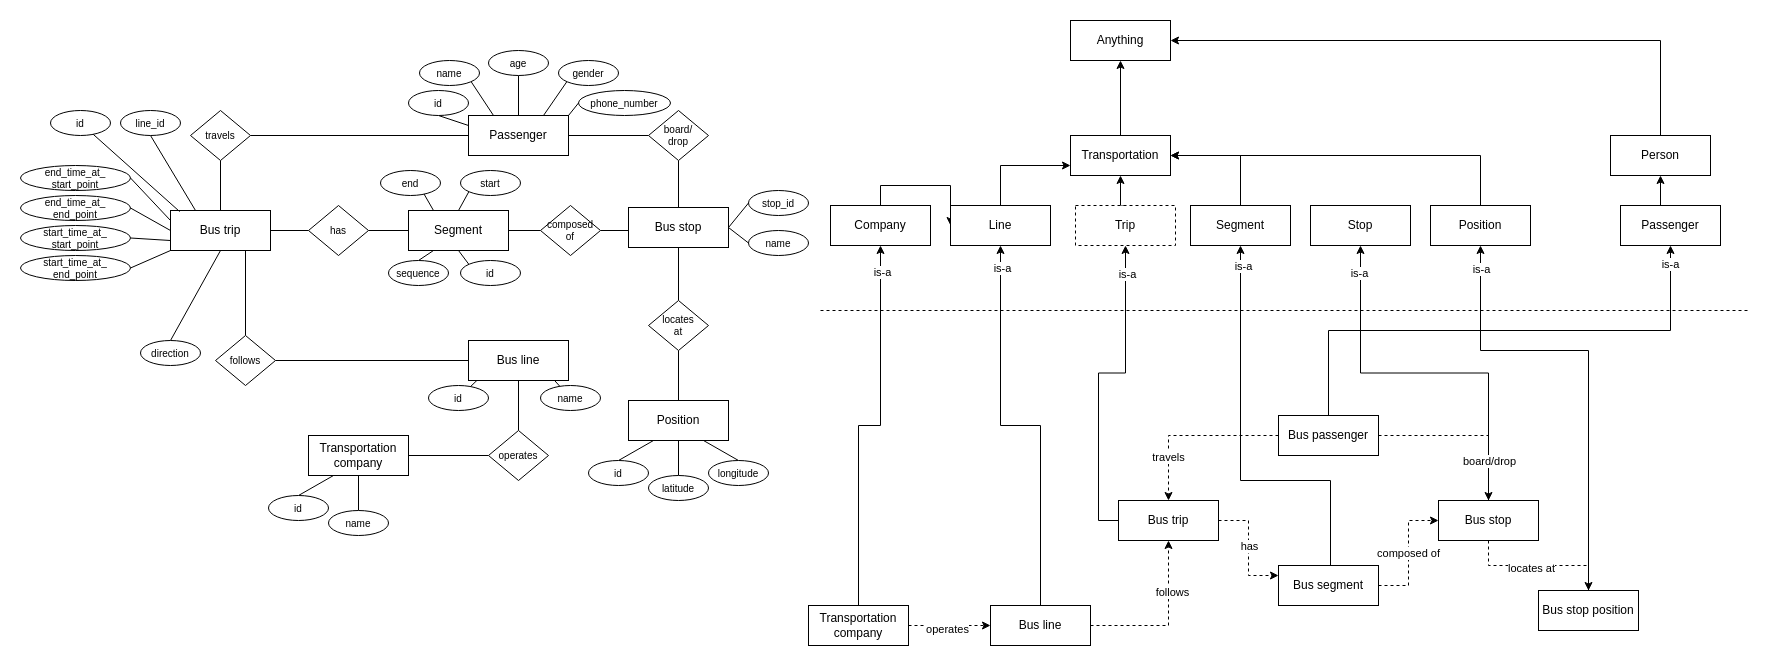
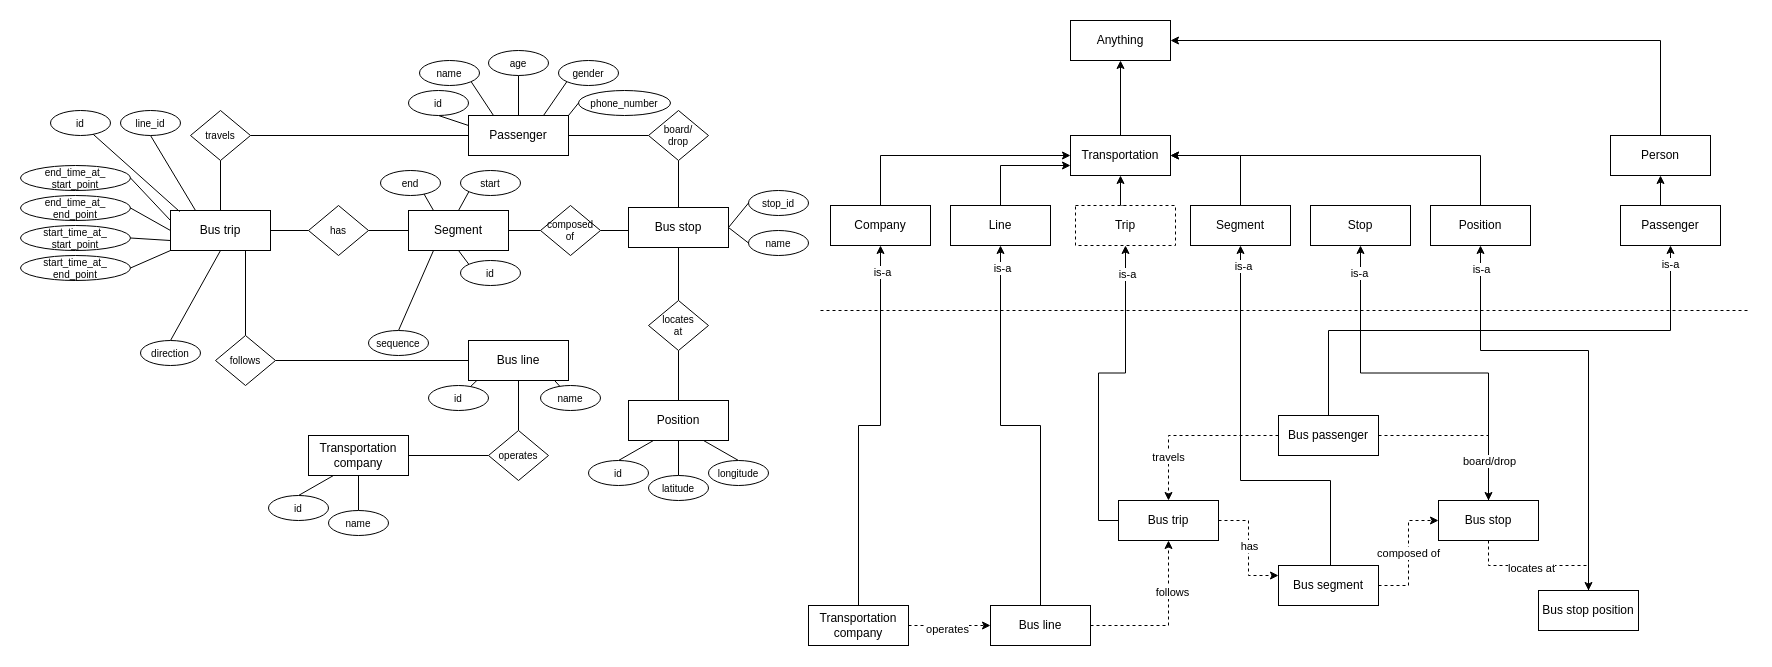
edge "Company" -> "Line": now "Company" -> "Transportation"
node "sequence": moved (419, 273) -> (399, 343)
